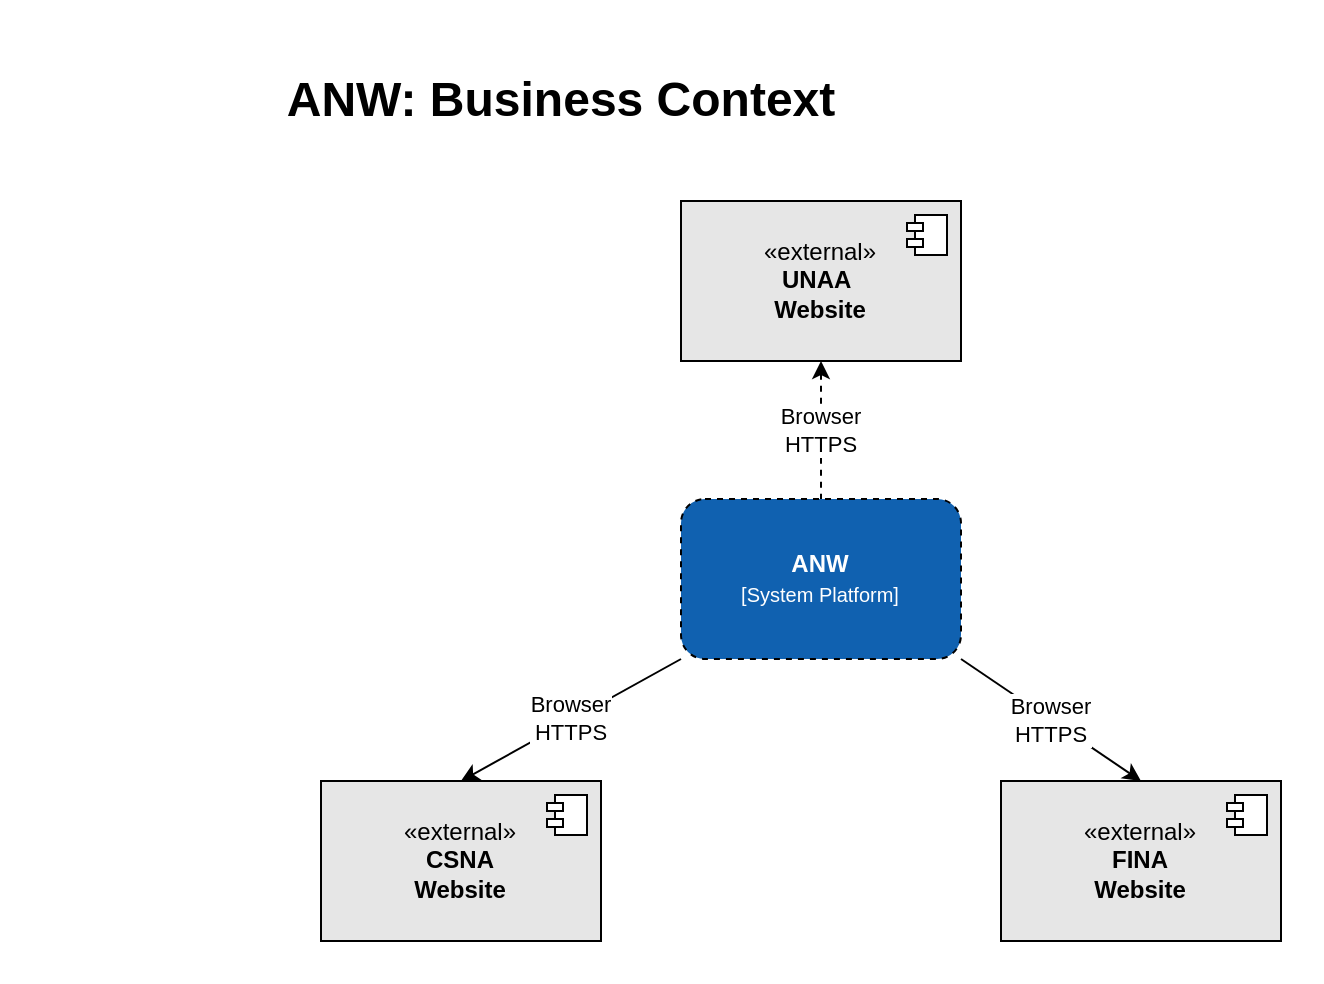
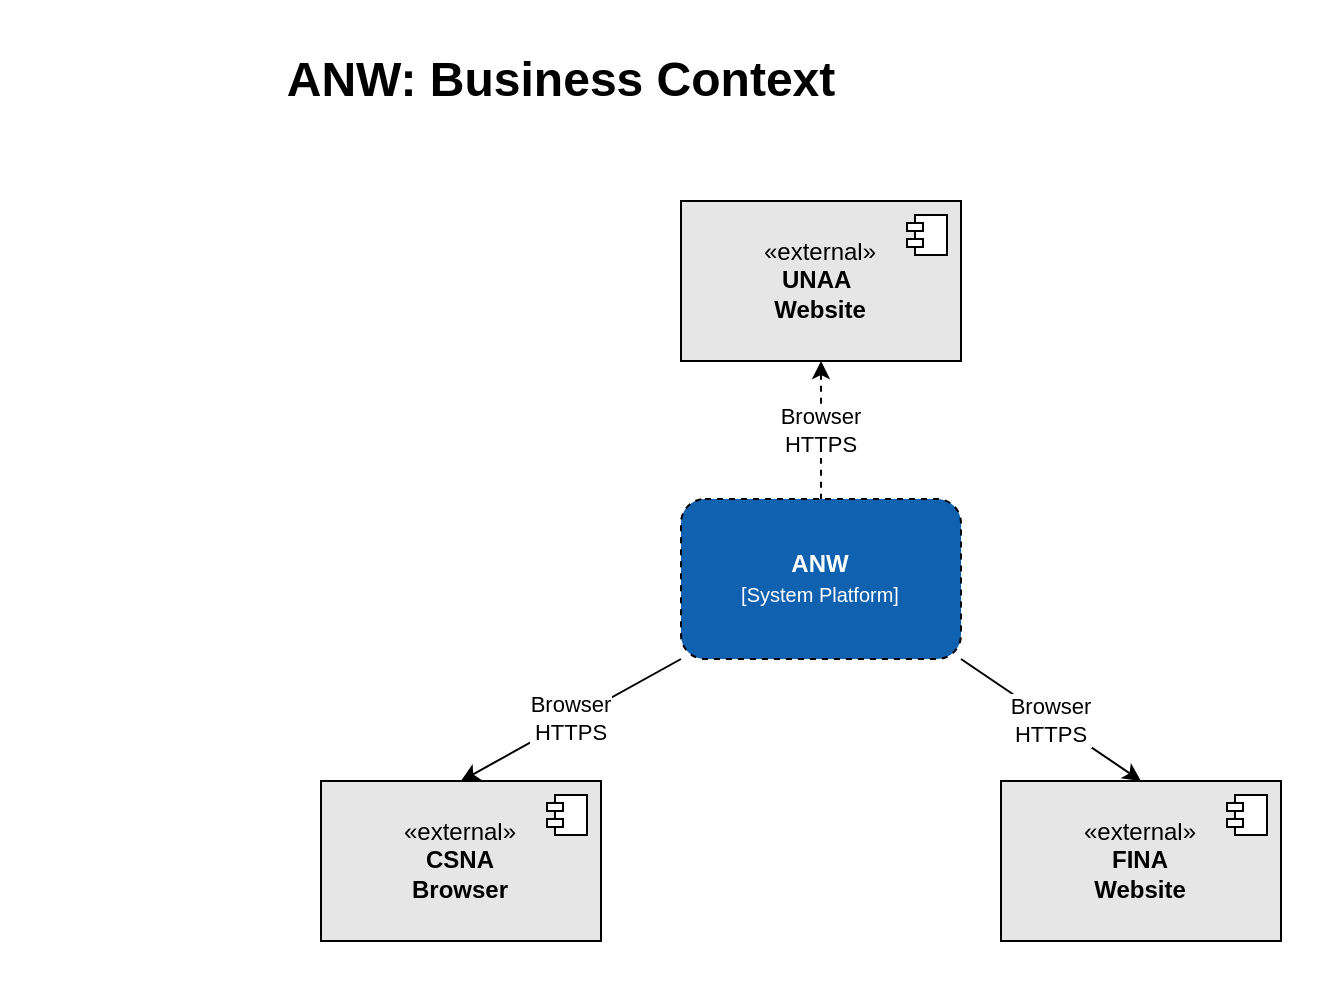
node "ANW: Business Context": moved (561, 101) -> (561, 81)
node "«external» CSNA Website": label "«external» CSNA Website" -> "«external» CSNA Browser"
